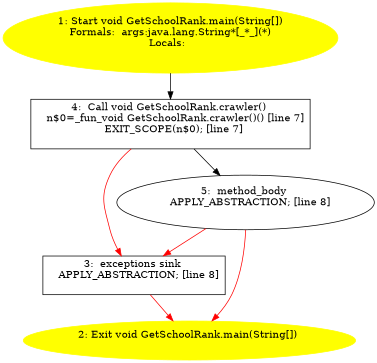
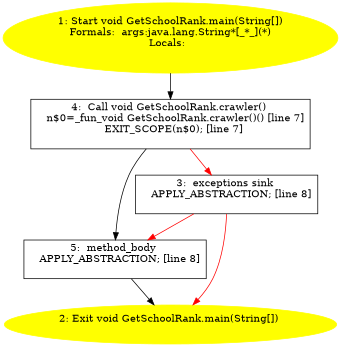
node "5:  method_body APPLY_ABSTRACTION; [line 8]": shape ellipse -> box
edge "5:  method_body APPLY_ABSTRACTION; [line 8]" -> "3:  exceptions sink APPLY_ABSTRACTION; [line 8]": reversed
edge "5:  method_body APPLY_ABSTRACTION; [line 8]" -> "2: Exit void GetSchoolRank.main(String[])": color red -> black
